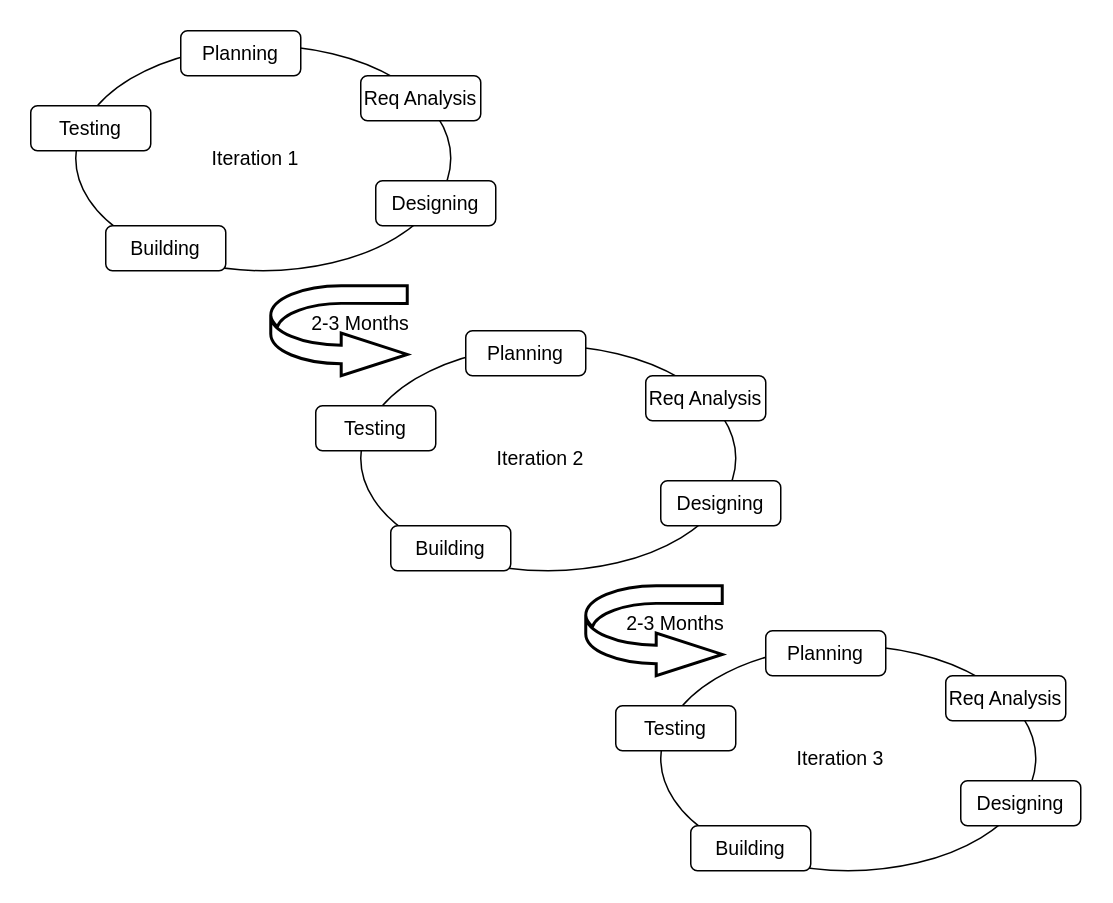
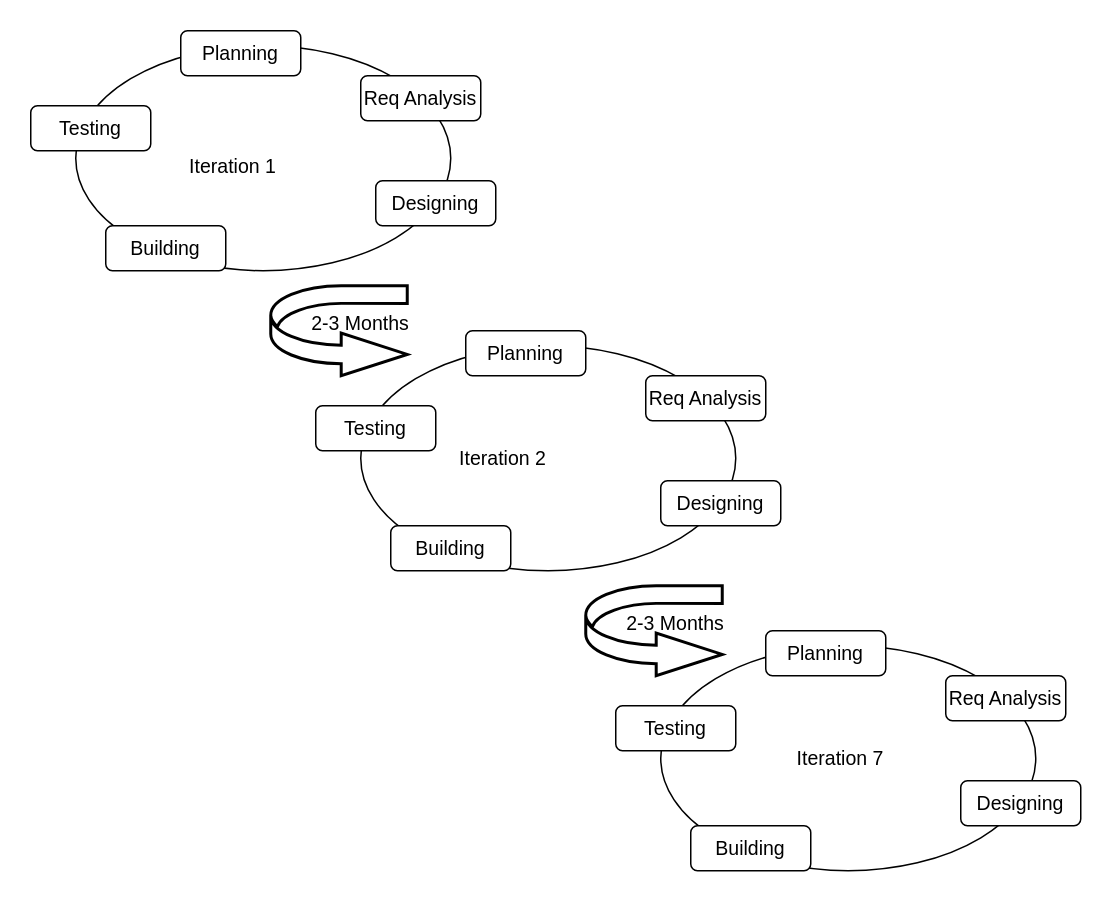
node "Iteration 1": moved (256, 158) -> (233, 166)
node "Iteration 2": moved (541, 458) -> (503, 458)
node "Iteration 3": label "Iteration 3" -> "Iteration 7"
